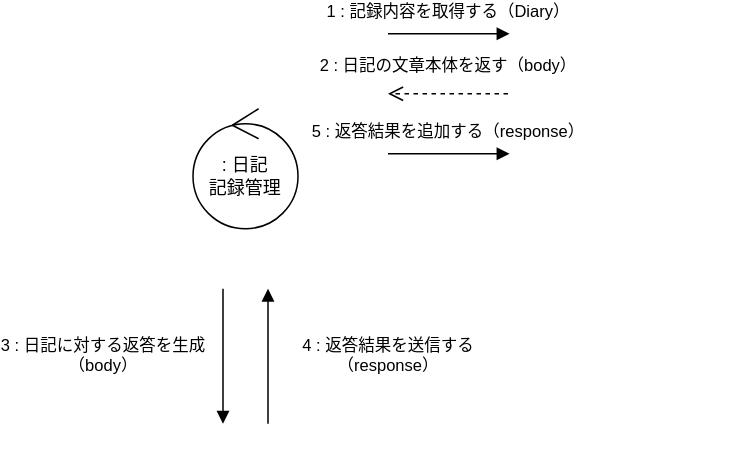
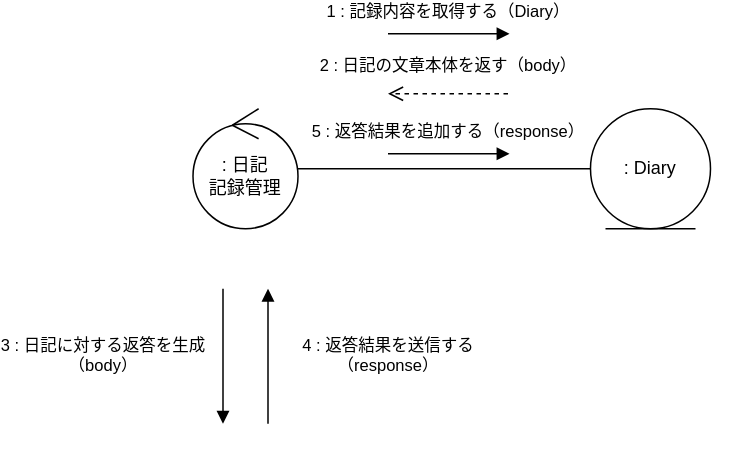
edge ": 日記 記録管理" -- ": Diary": added
node ": Diary": added
